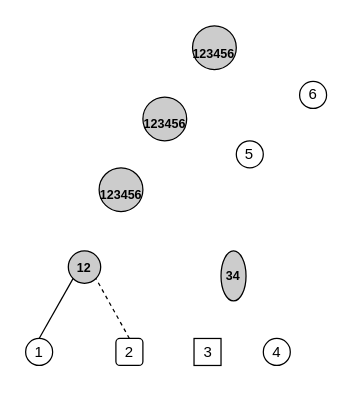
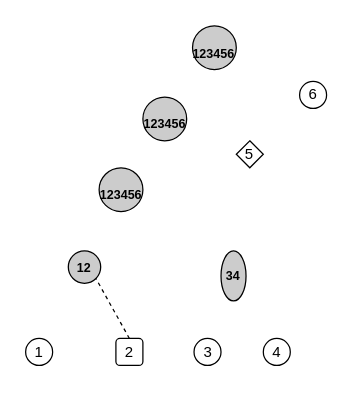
node "5": shape ellipse -> diamond
edge "12" -- "1": removed
node "3": shape rectangle -> ellipse
